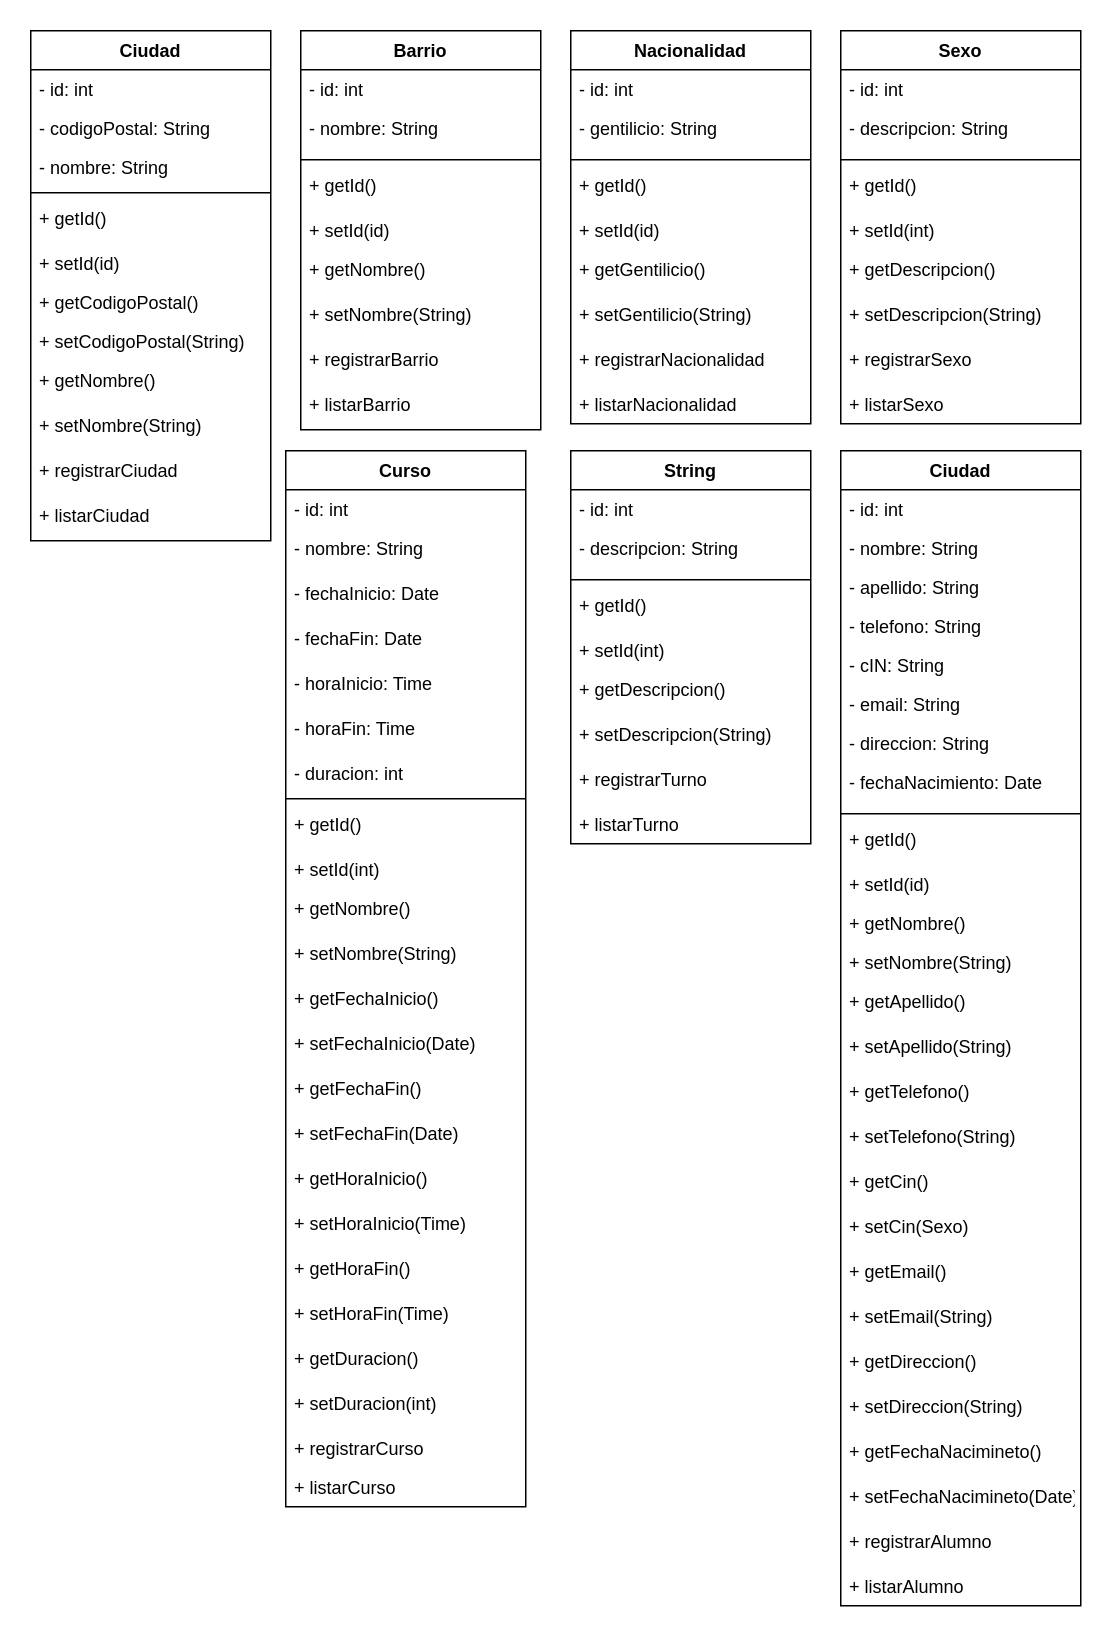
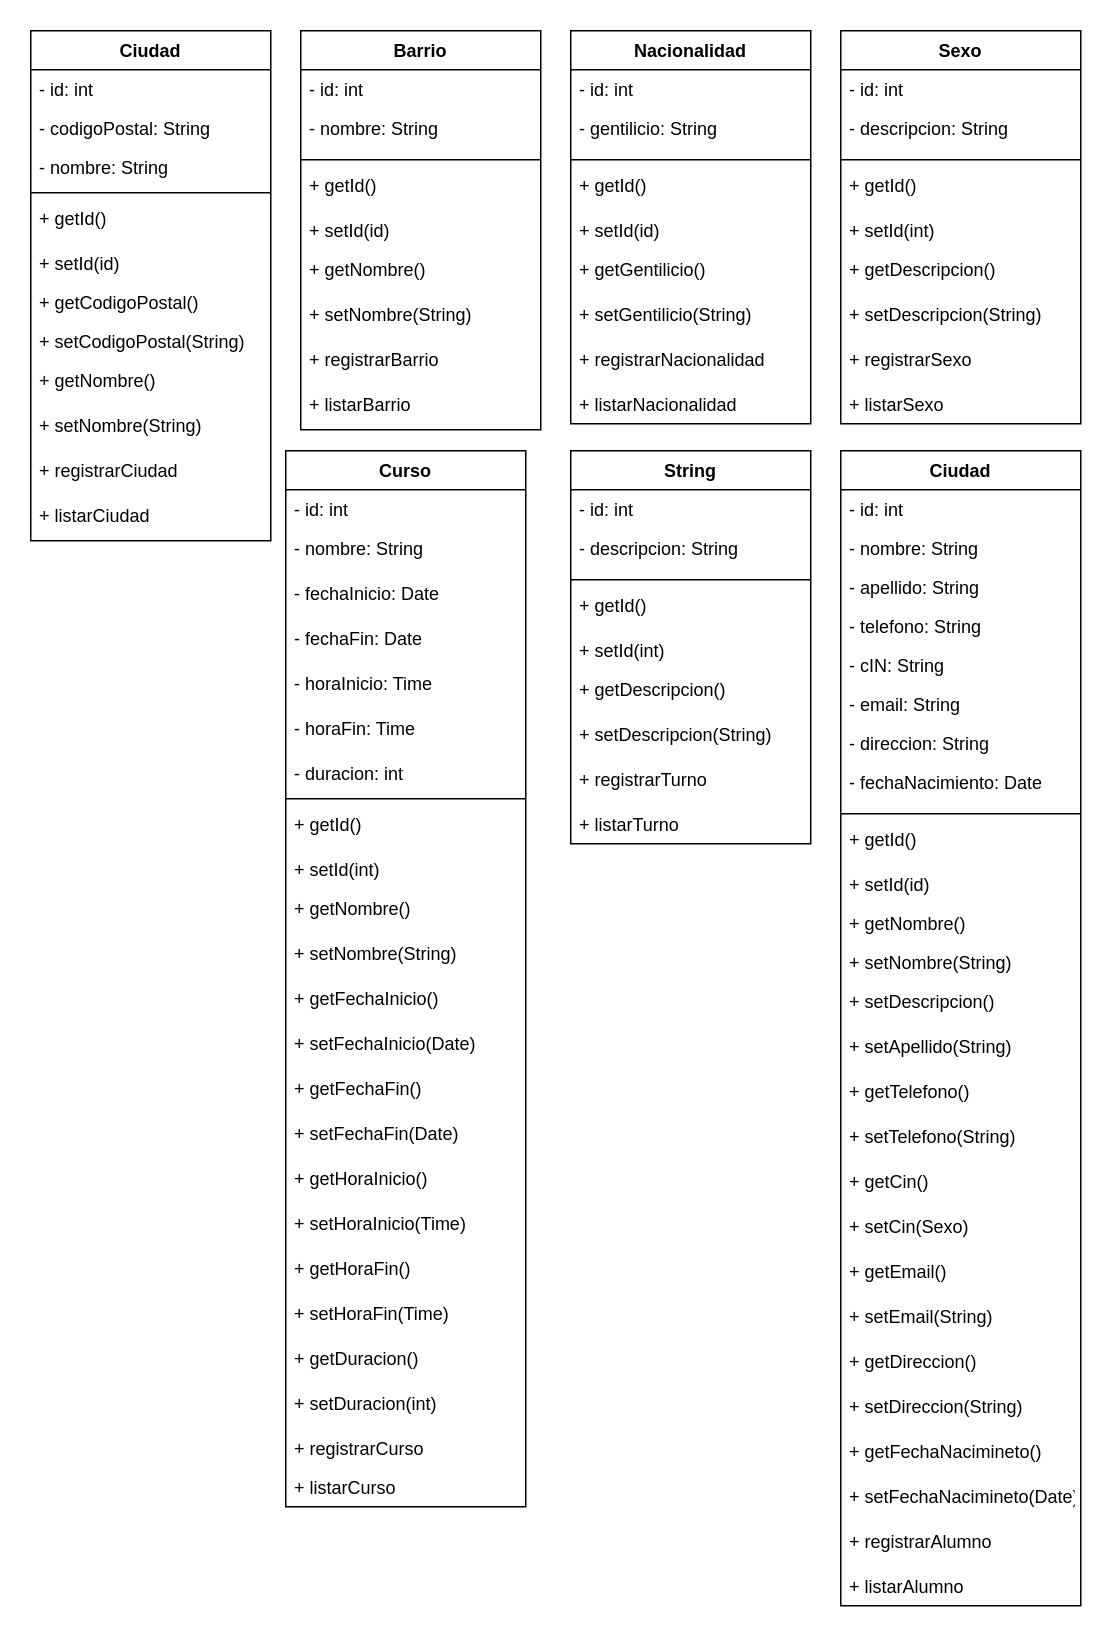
node "+ getApellido()": label "+ getApellido()" -> "+ setDescripcion()"
